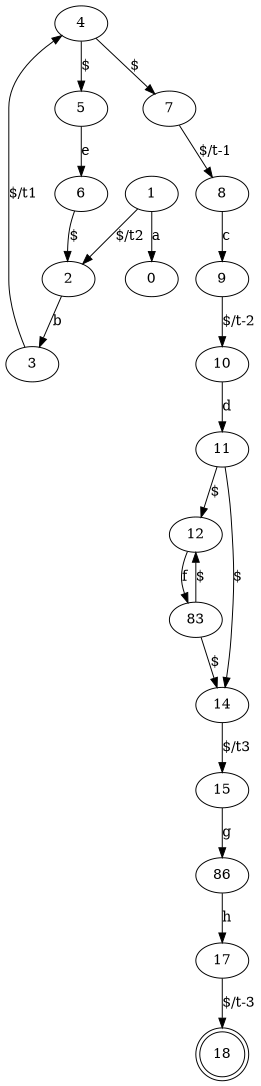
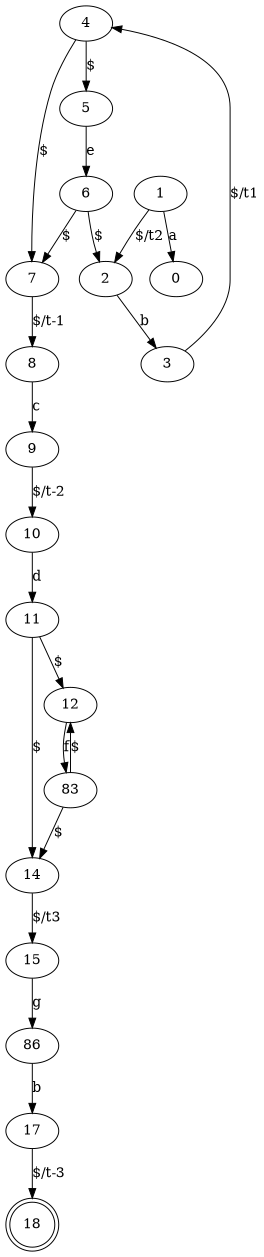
edge "6" -> "7": added, label "$"
edge "86" -> "17": label "h" -> "b"
